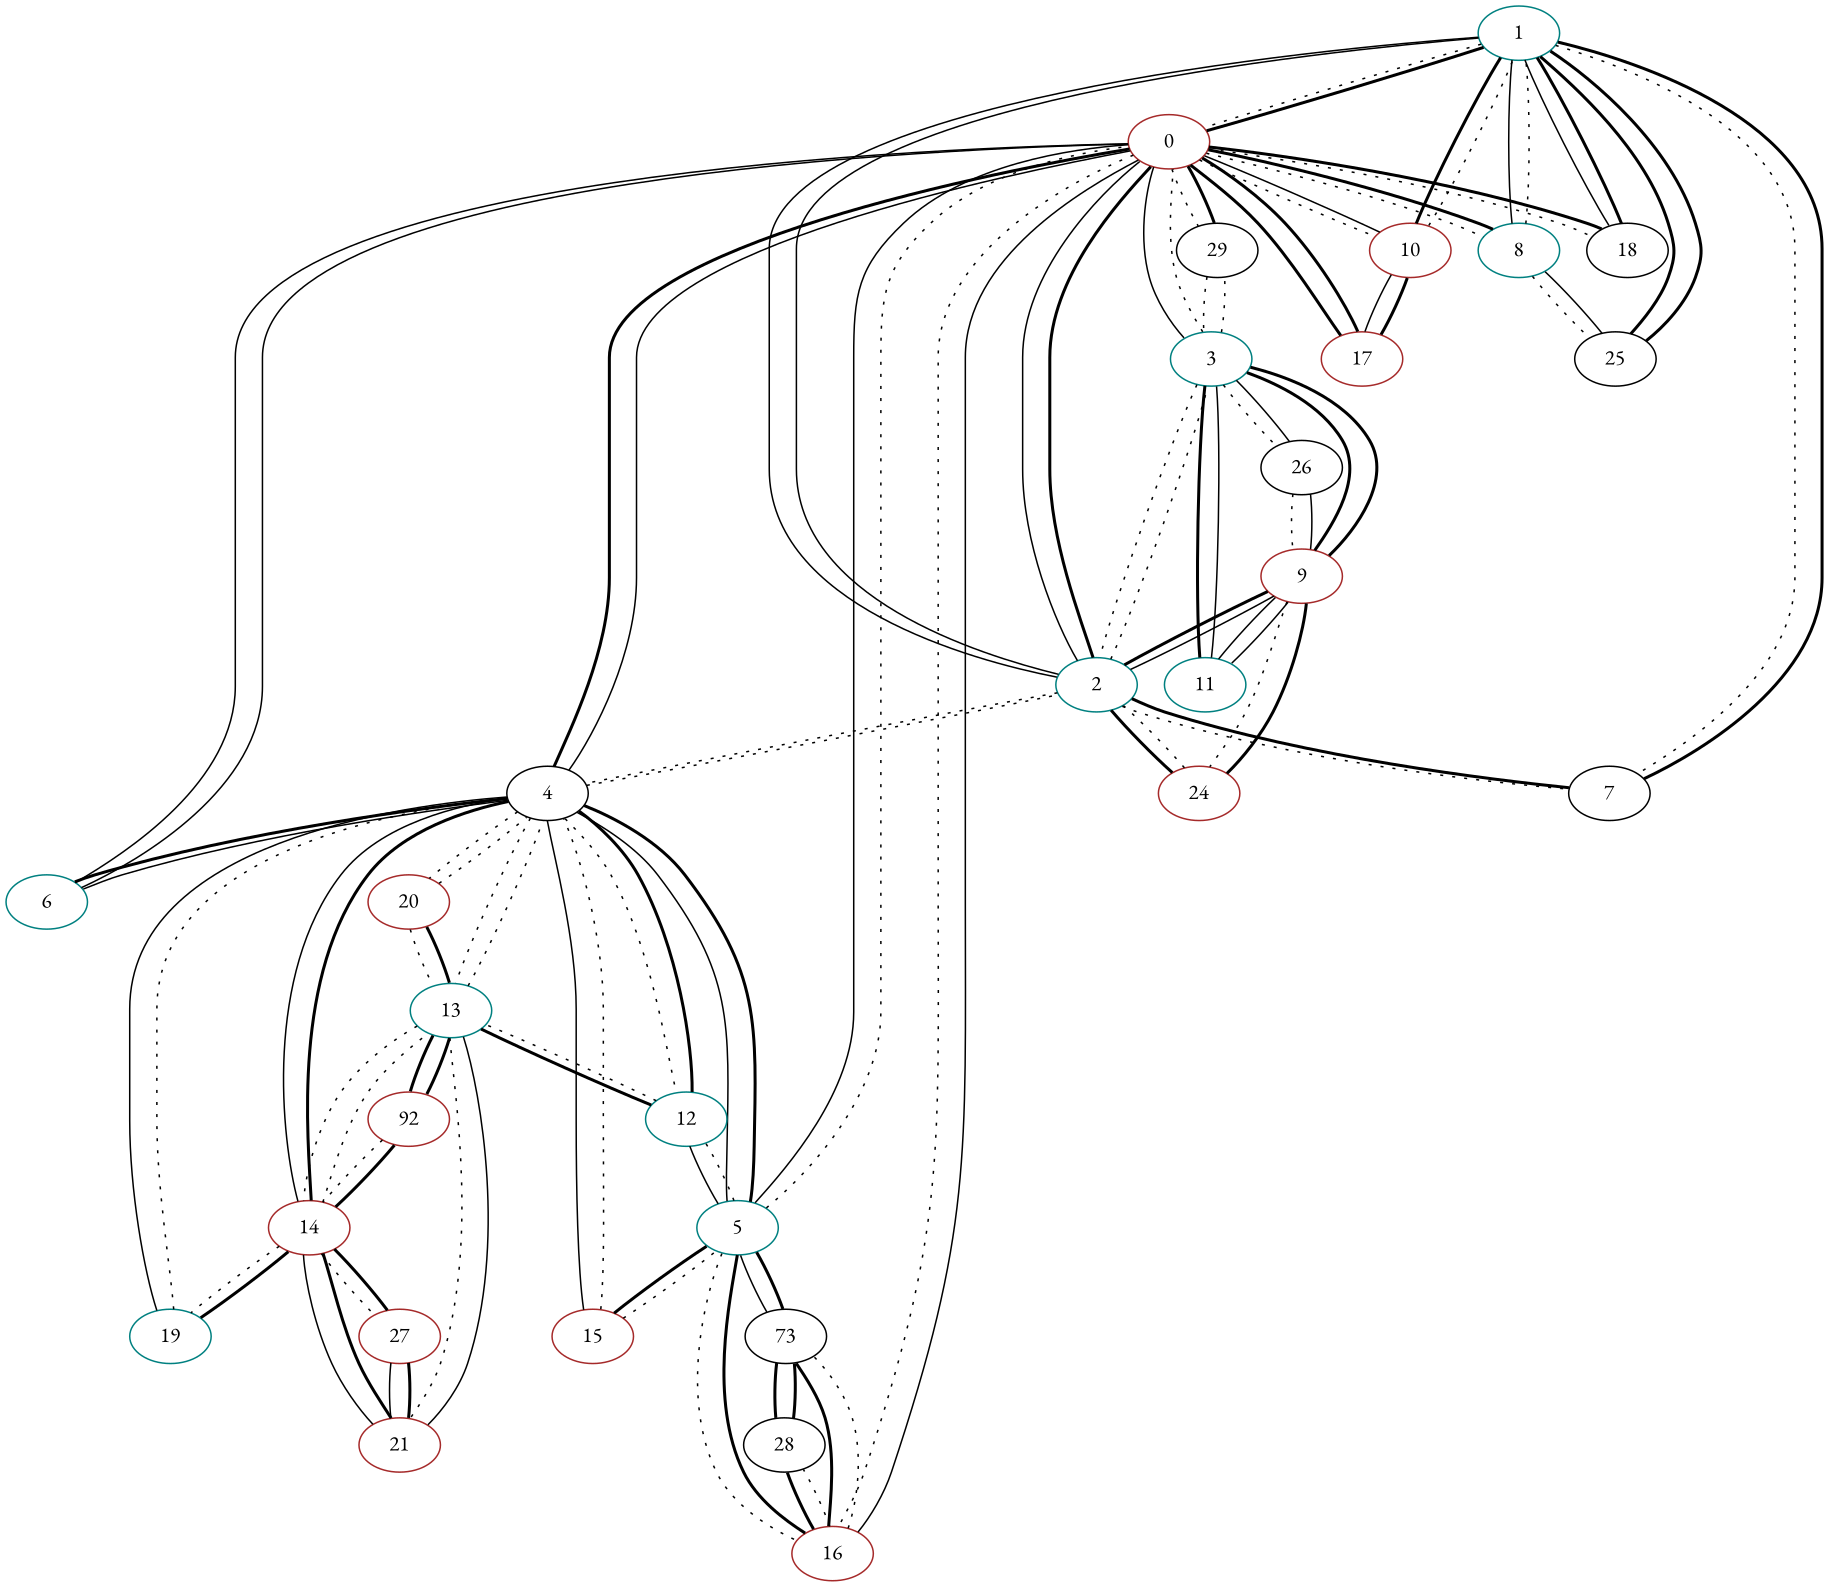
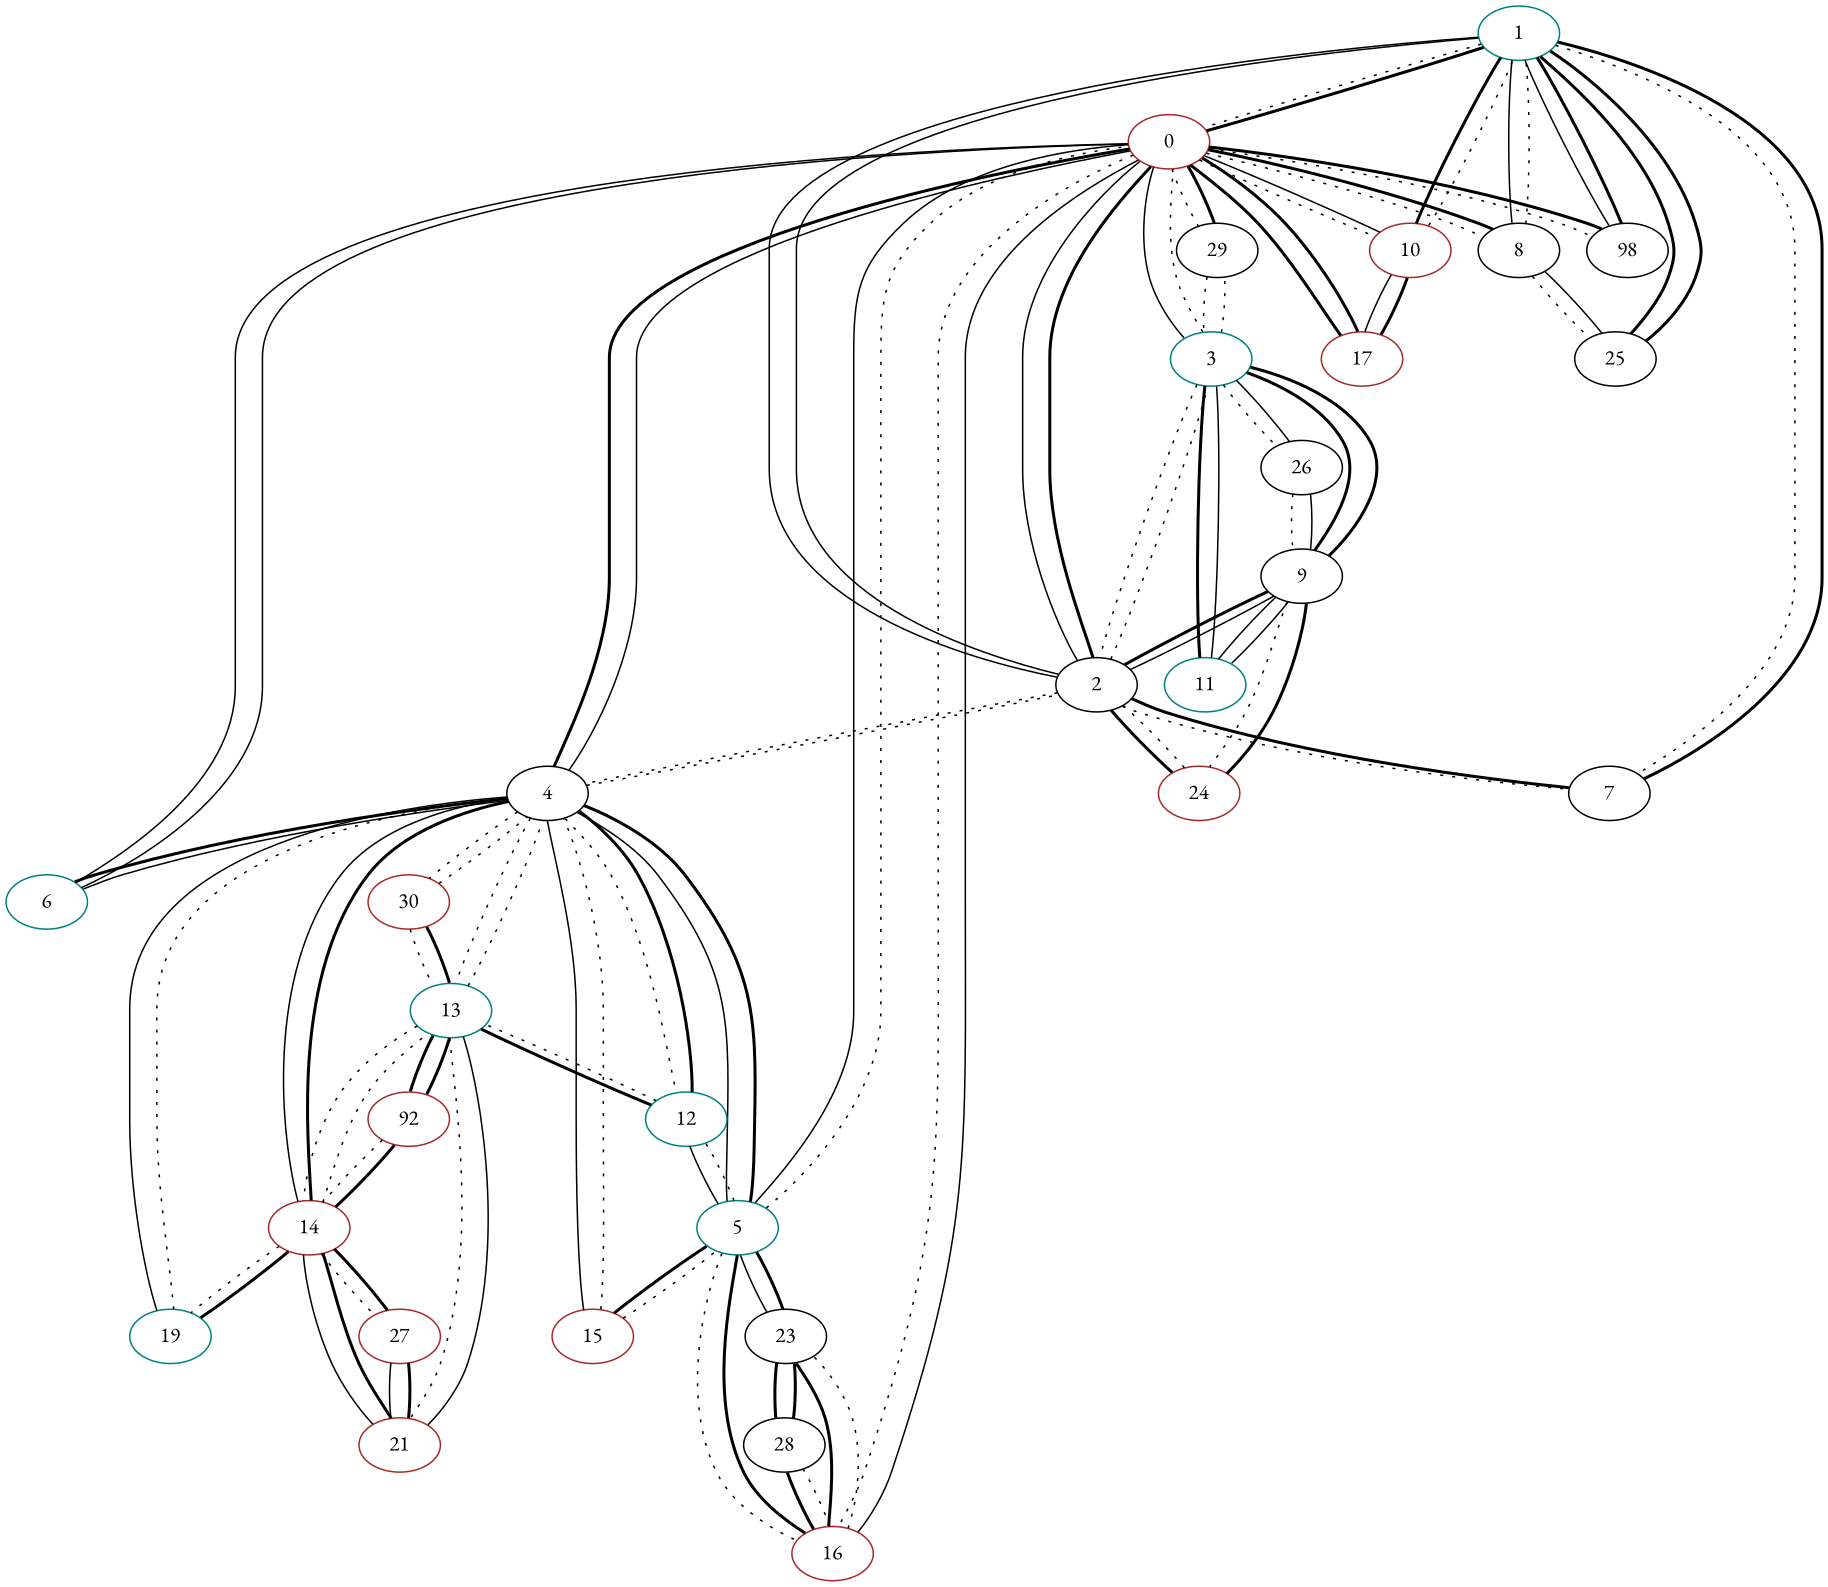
node "8": color teal -> black
node "18": label "18" -> "98"
node "9": color brown -> black
node "2": color teal -> black
node "20": label "20" -> "30"
node "73": label "73" -> "23"
